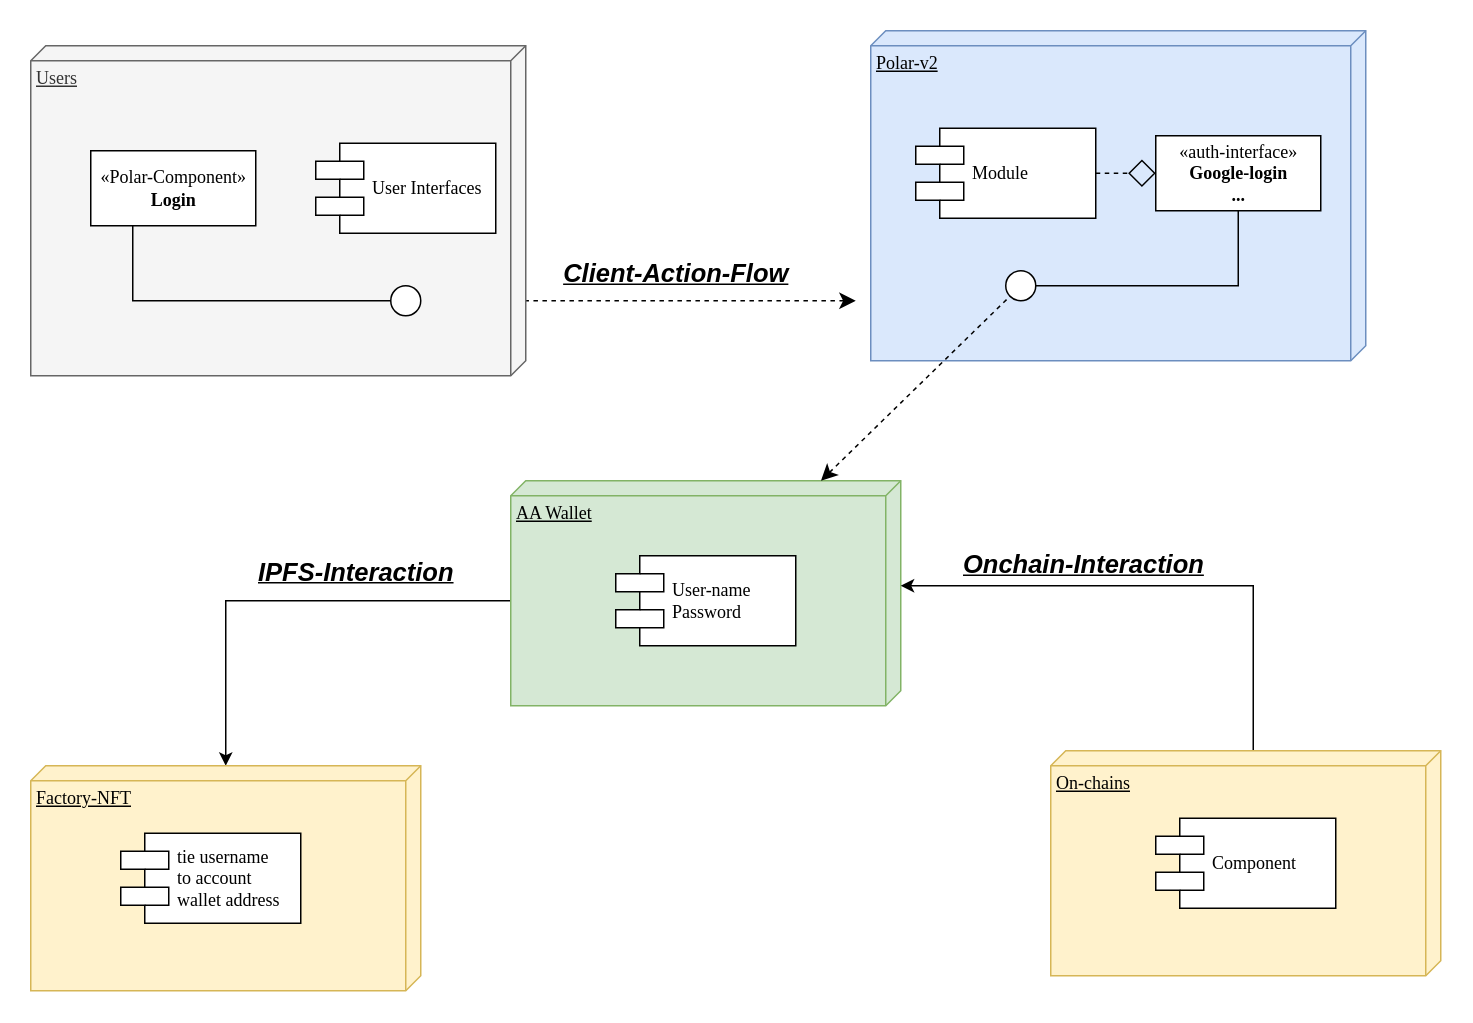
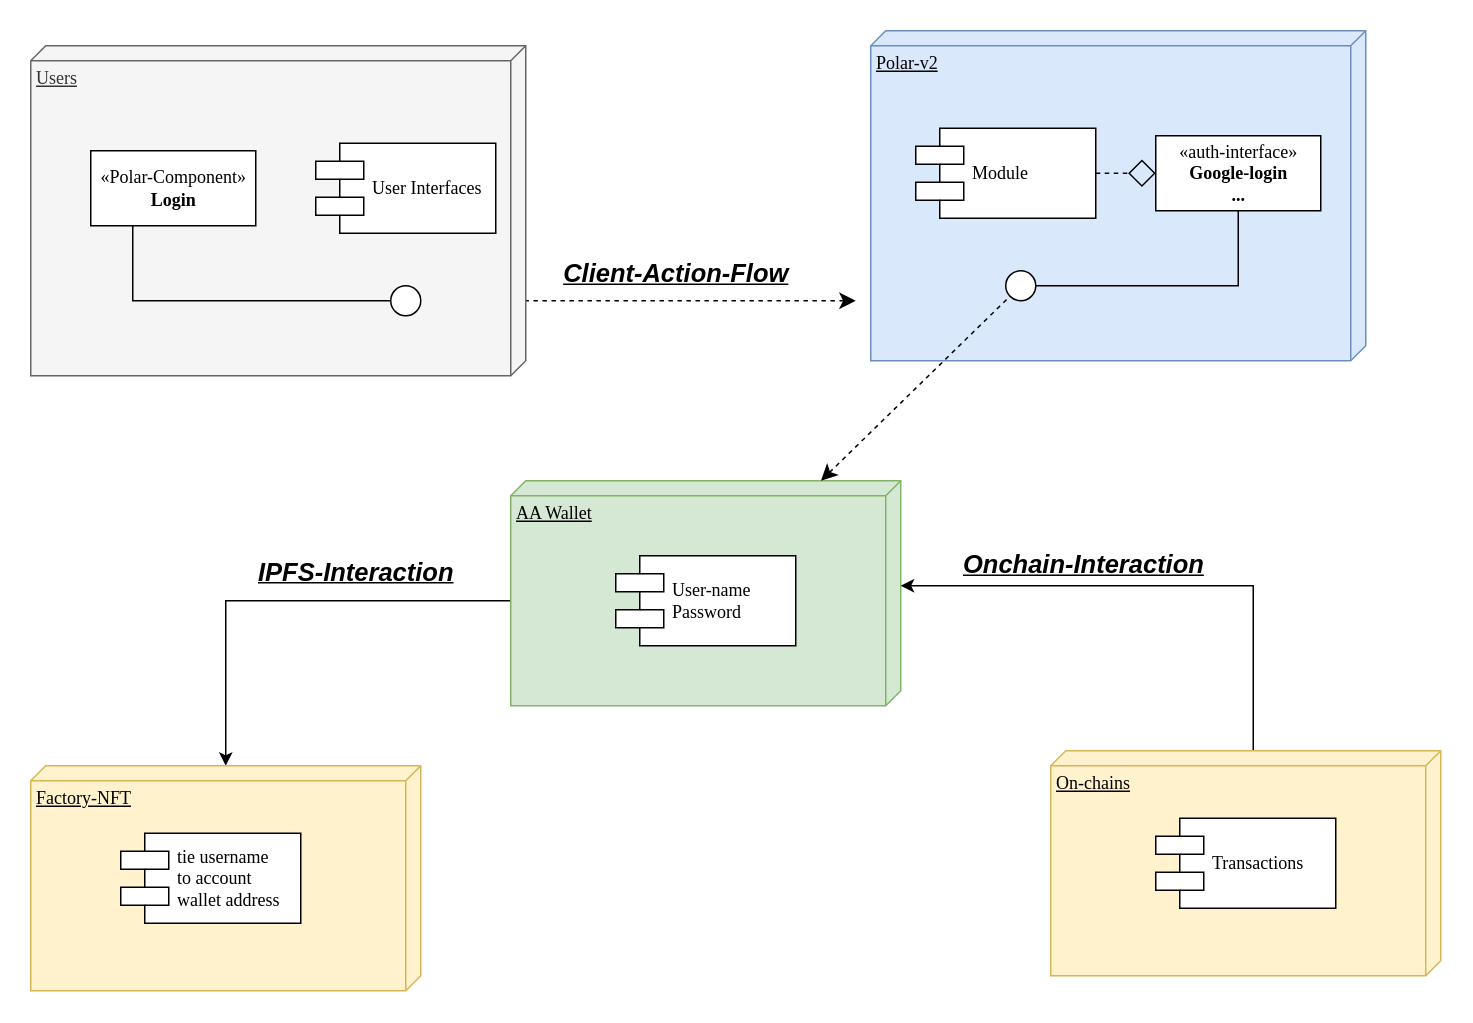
node "Component": label "Component" -> "Transactions"
